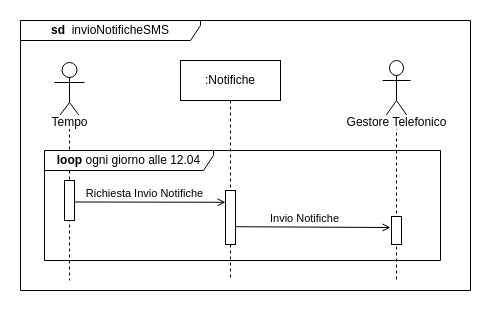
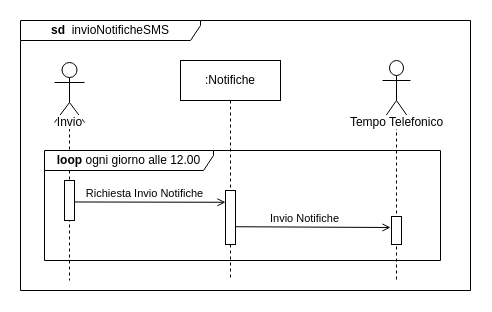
node "Tempo": label "Tempo" -> "Invio"
node "Gestore Telefonico": label "Gestore Telefonico" -> "Tempo Telefonico"
node "loop ogni giorno alle 12.04": label "loop ogni giorno alle 12.04" -> "loop ogni giorno alle 12.00"
